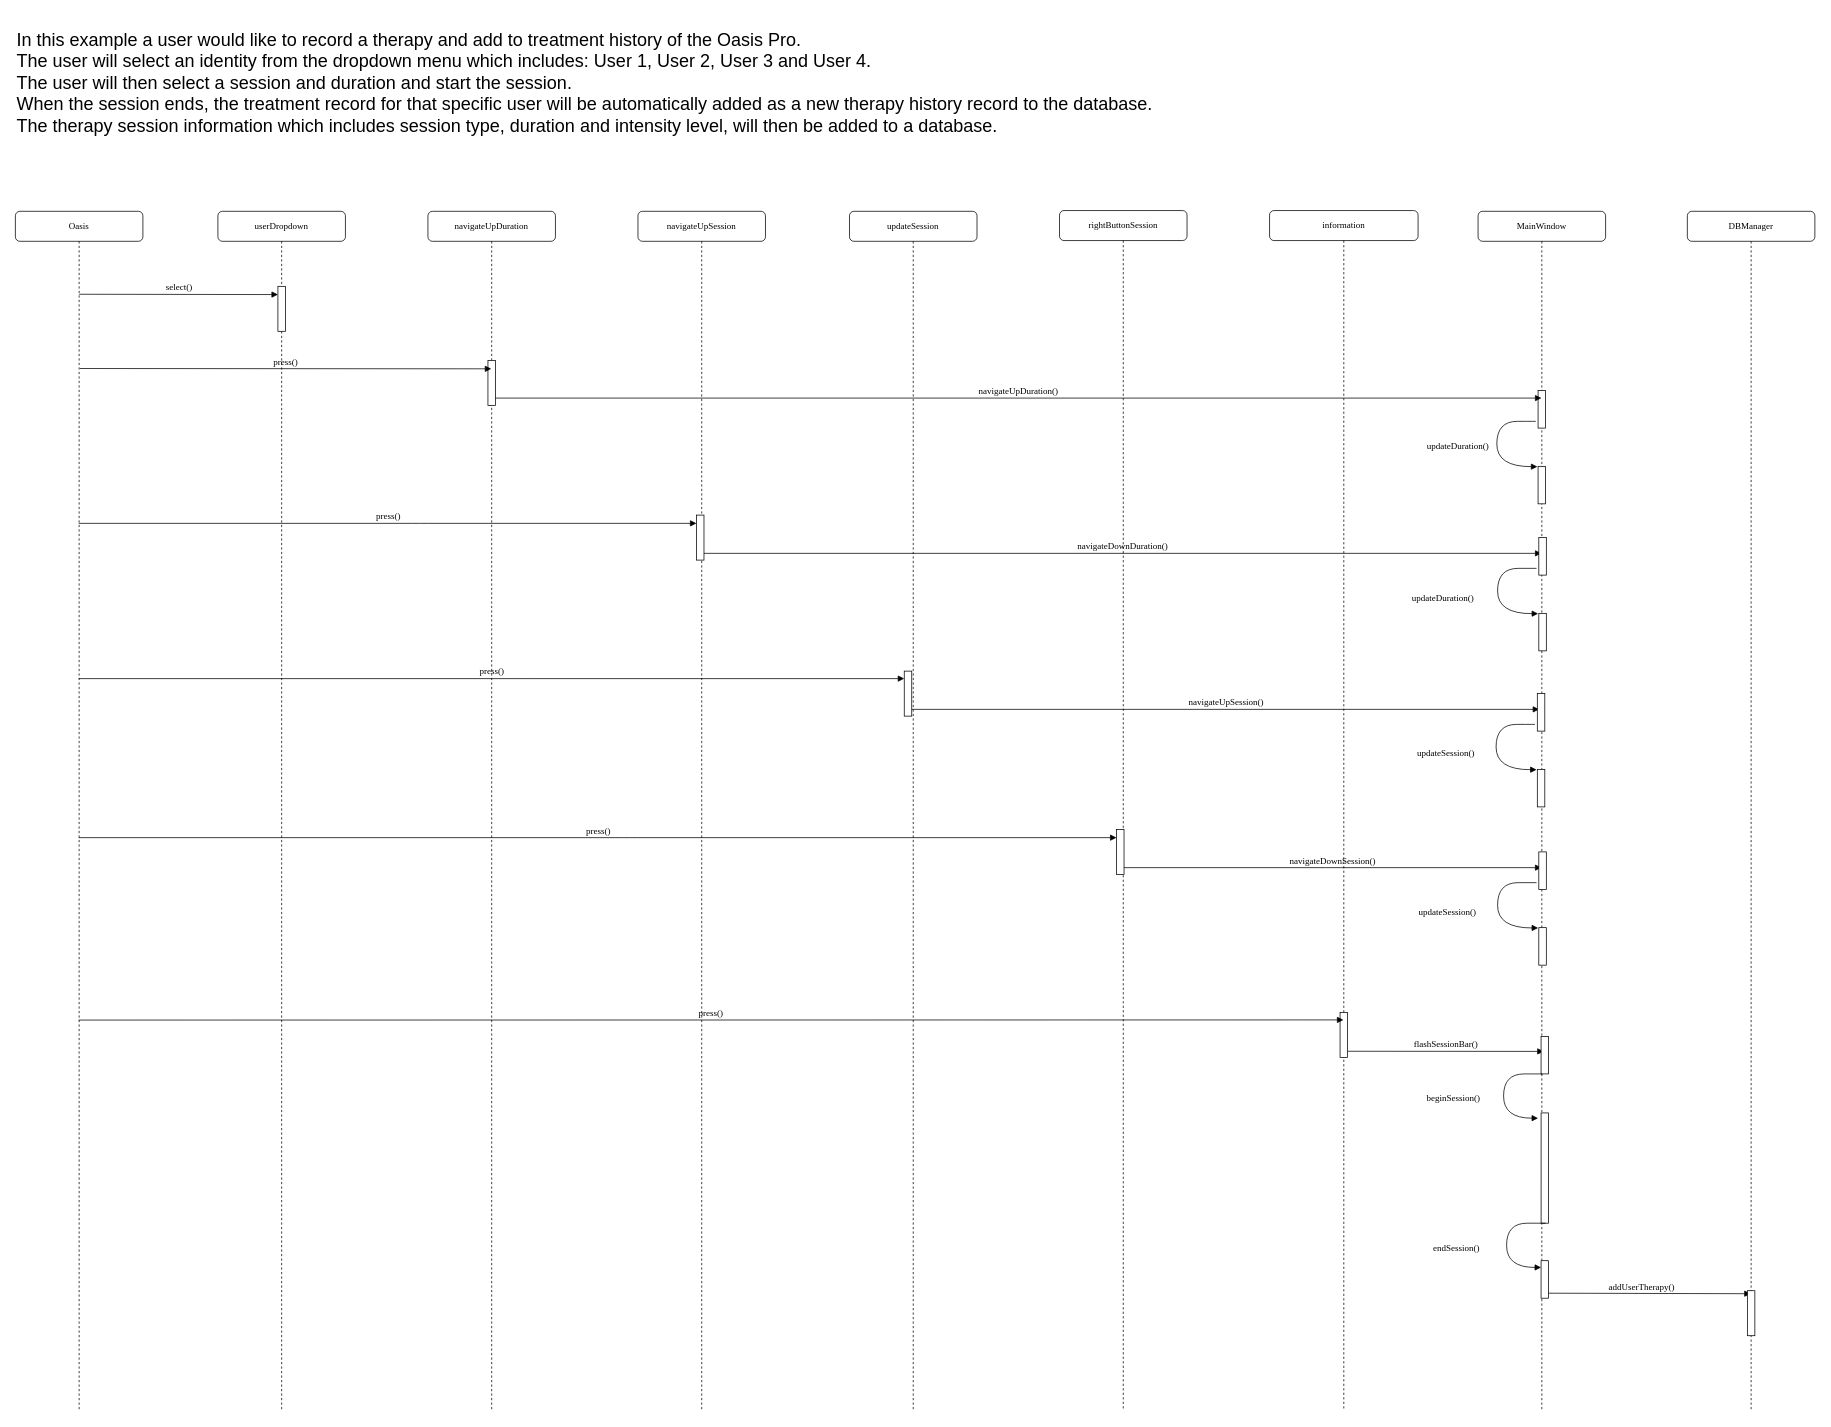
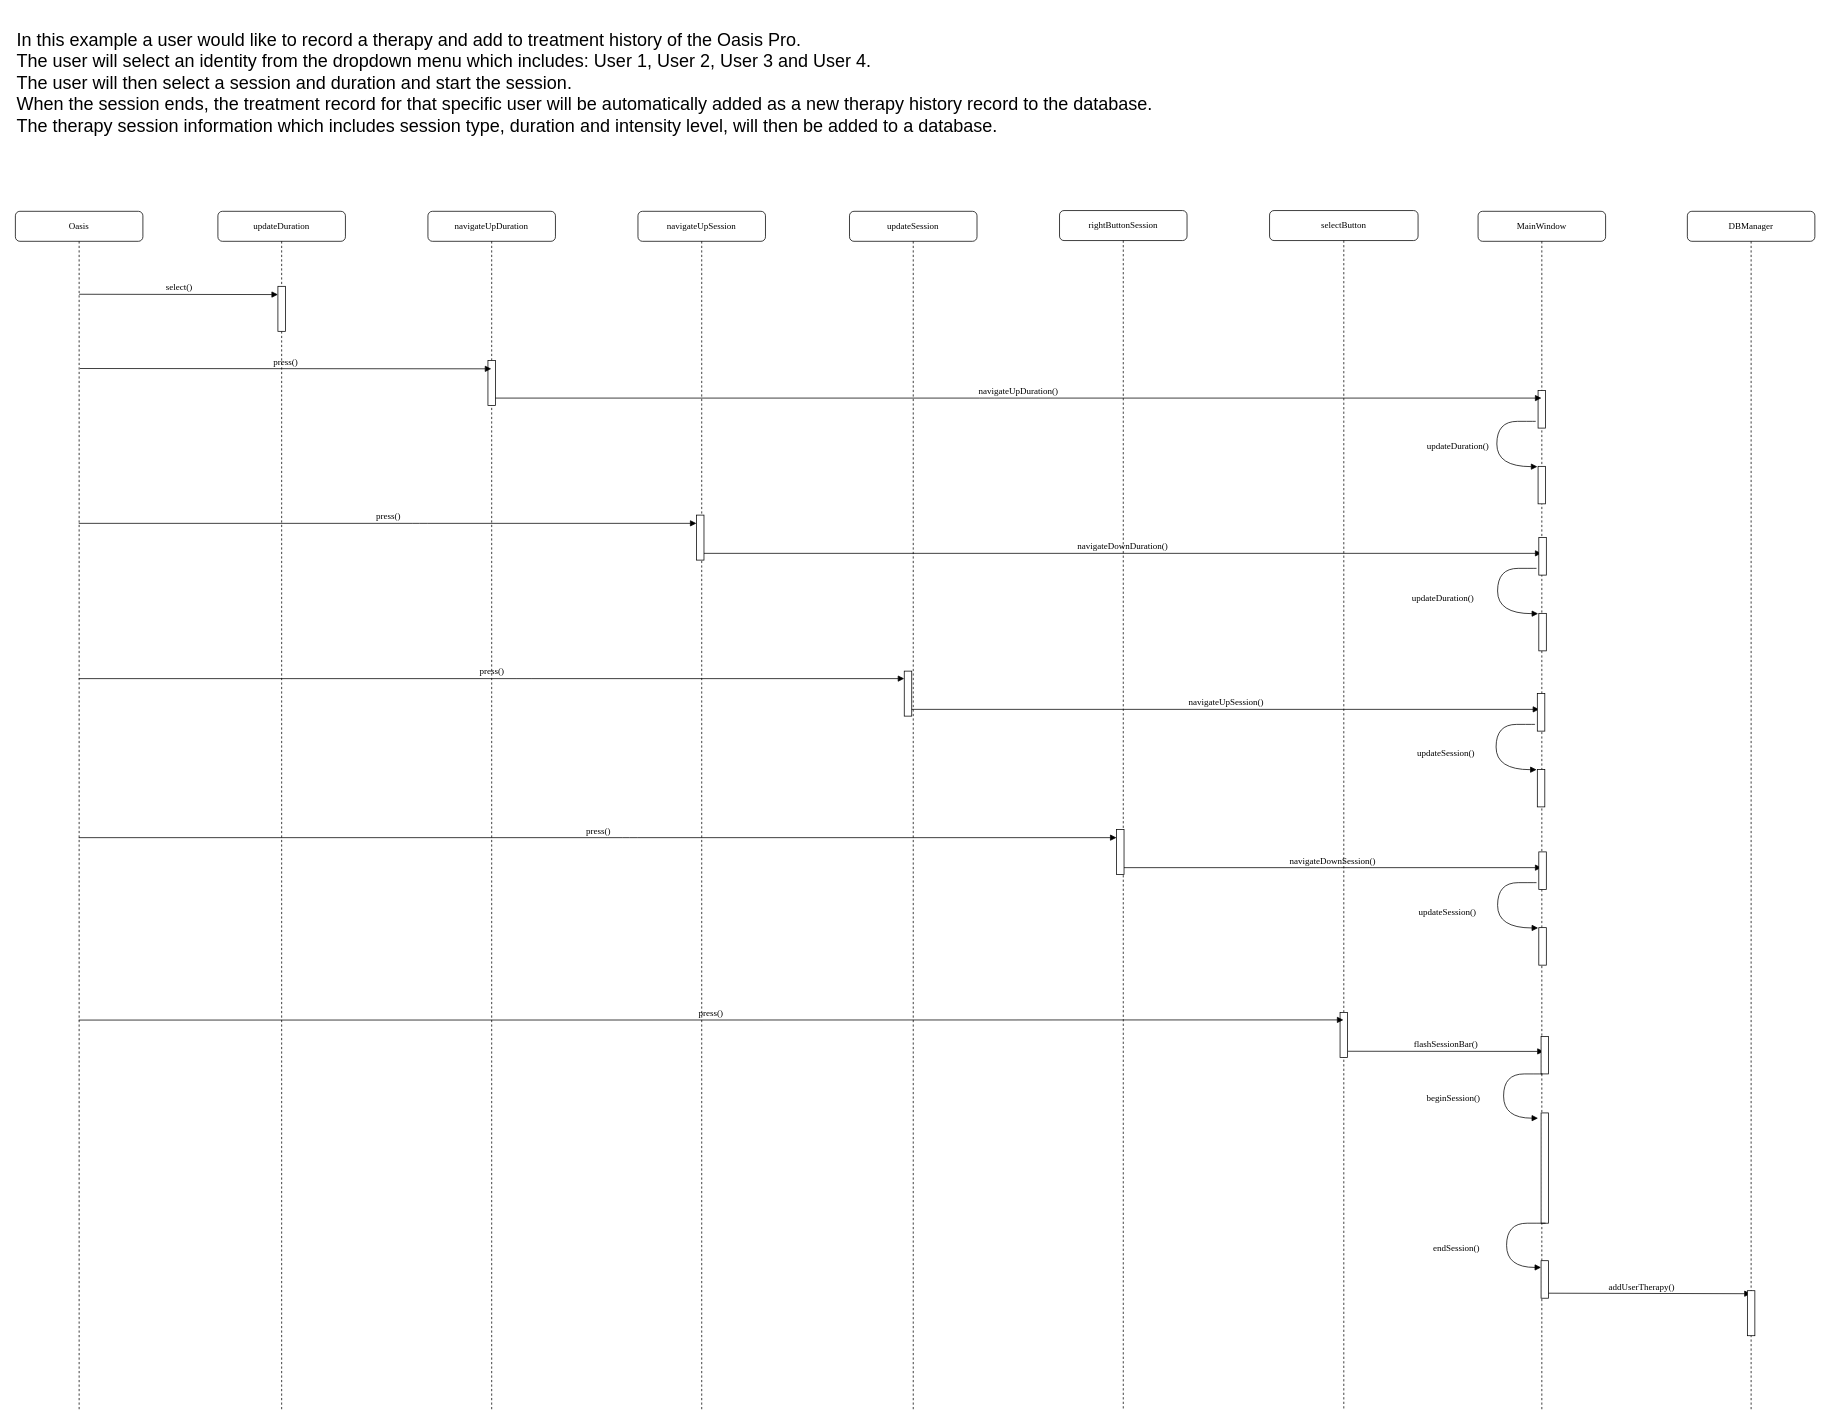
node "information": label "information" -> "selectButton"
node "userDropdown": label "userDropdown" -> "updateDuration"
